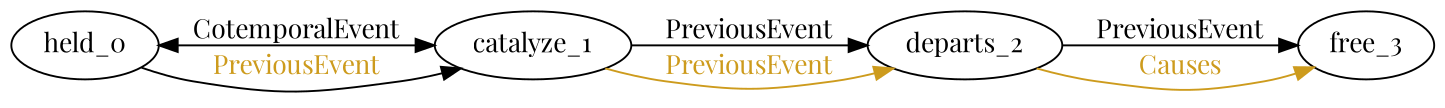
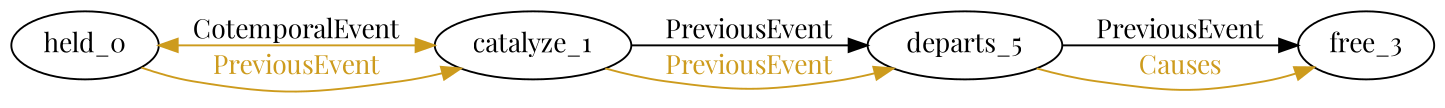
edge "held_0" -- "catalyze_1": color Black -> goldenrod3
node "departs_2": label "departs_2" -> "departs_5"
edge "held_0" -> "catalyze_1": color Black -> goldenrod3
